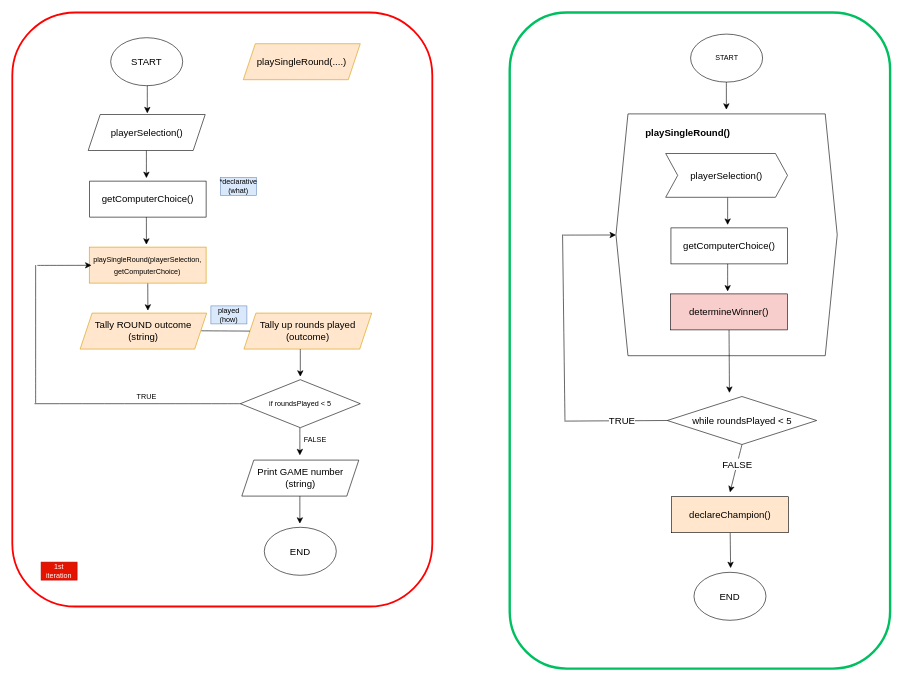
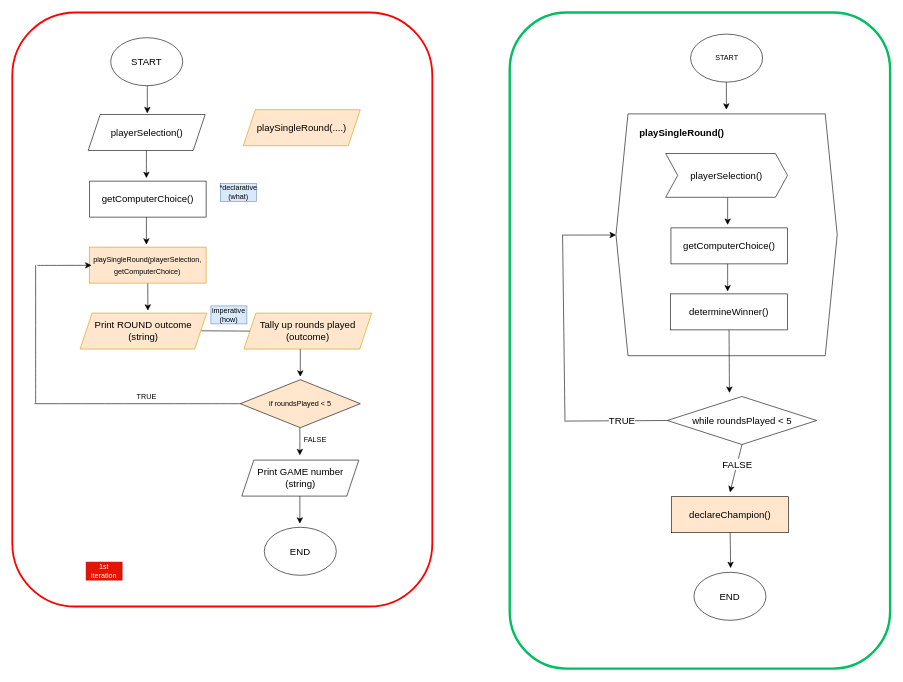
node "playSingleRound(....)": moved (302, 62) -> (302, 128)
node "playSingleRound()": moved (688, 133) -> (682, 133)
node "*declarative (what)": moved (239, 186) -> (239, 192)
node "determineWinner()": fillcolor #f8cecc -> #ffffff
node "played (how)": label "played (how)" -> "imperative (how)"
node "Tally ROUND outcome (string)": label "Tally ROUND outcome (string)" -> "Print ROUND outcome (string)"
node "if roundsPlayed < 5": fillcolor #ffffff -> #ffe6cc
node "1st iteration": moved (59, 571) -> (104, 571)
